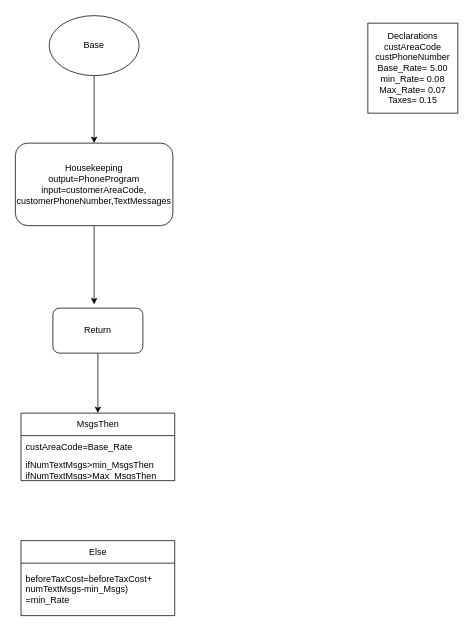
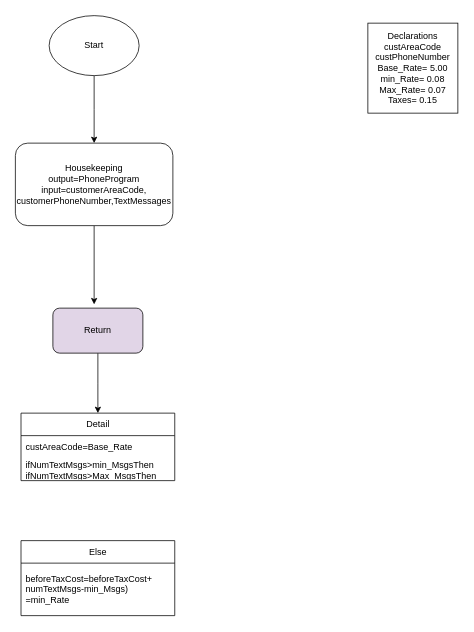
node "Base": label "Base" -> "Start"
node "Return": fillcolor #ffffff -> #e1d5e7
node "MsgsThen": label "MsgsThen" -> "Detail"
